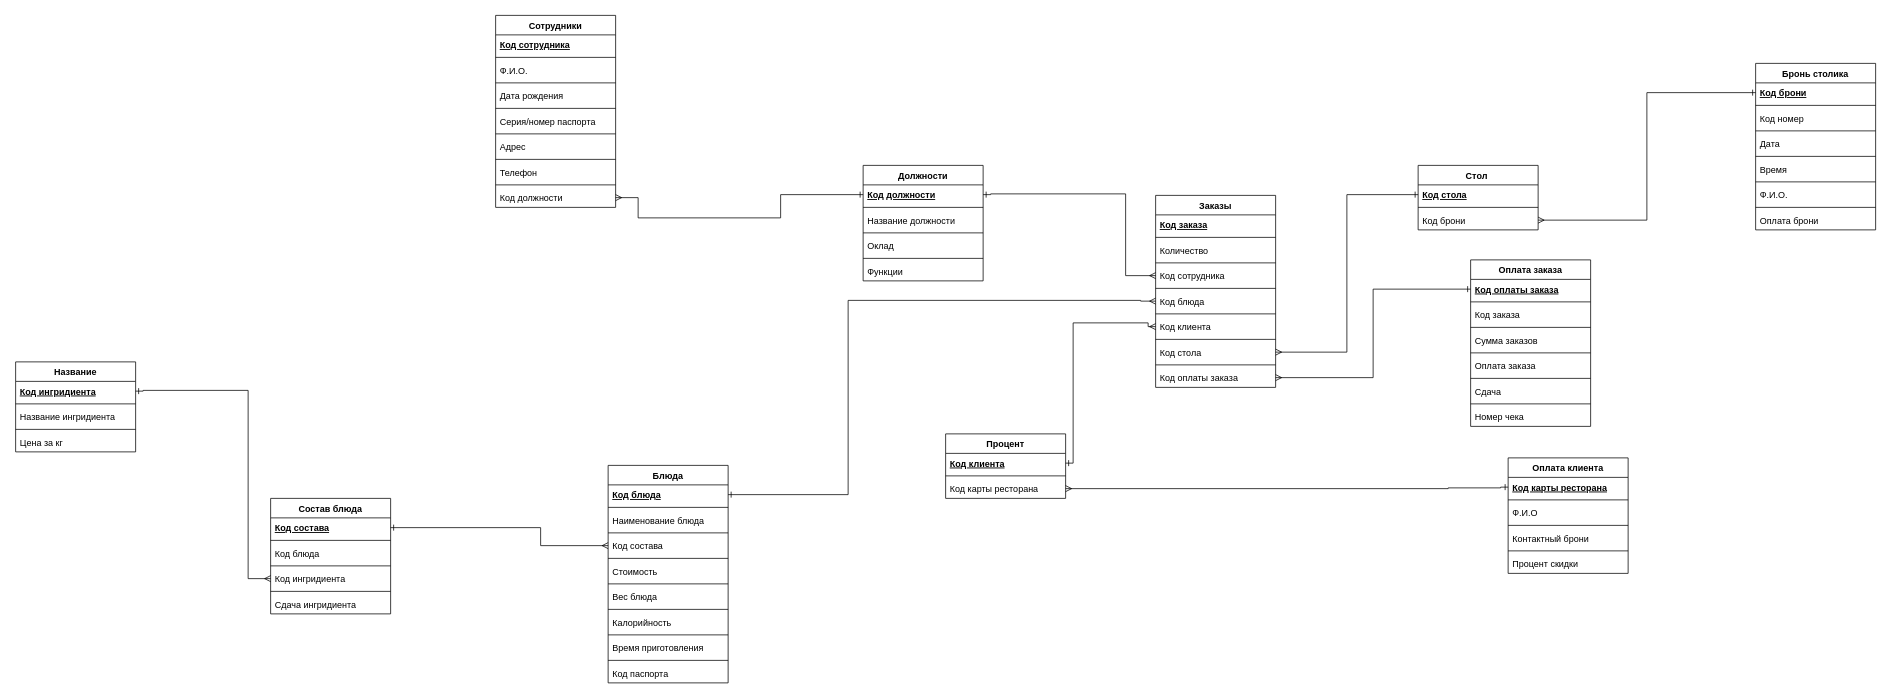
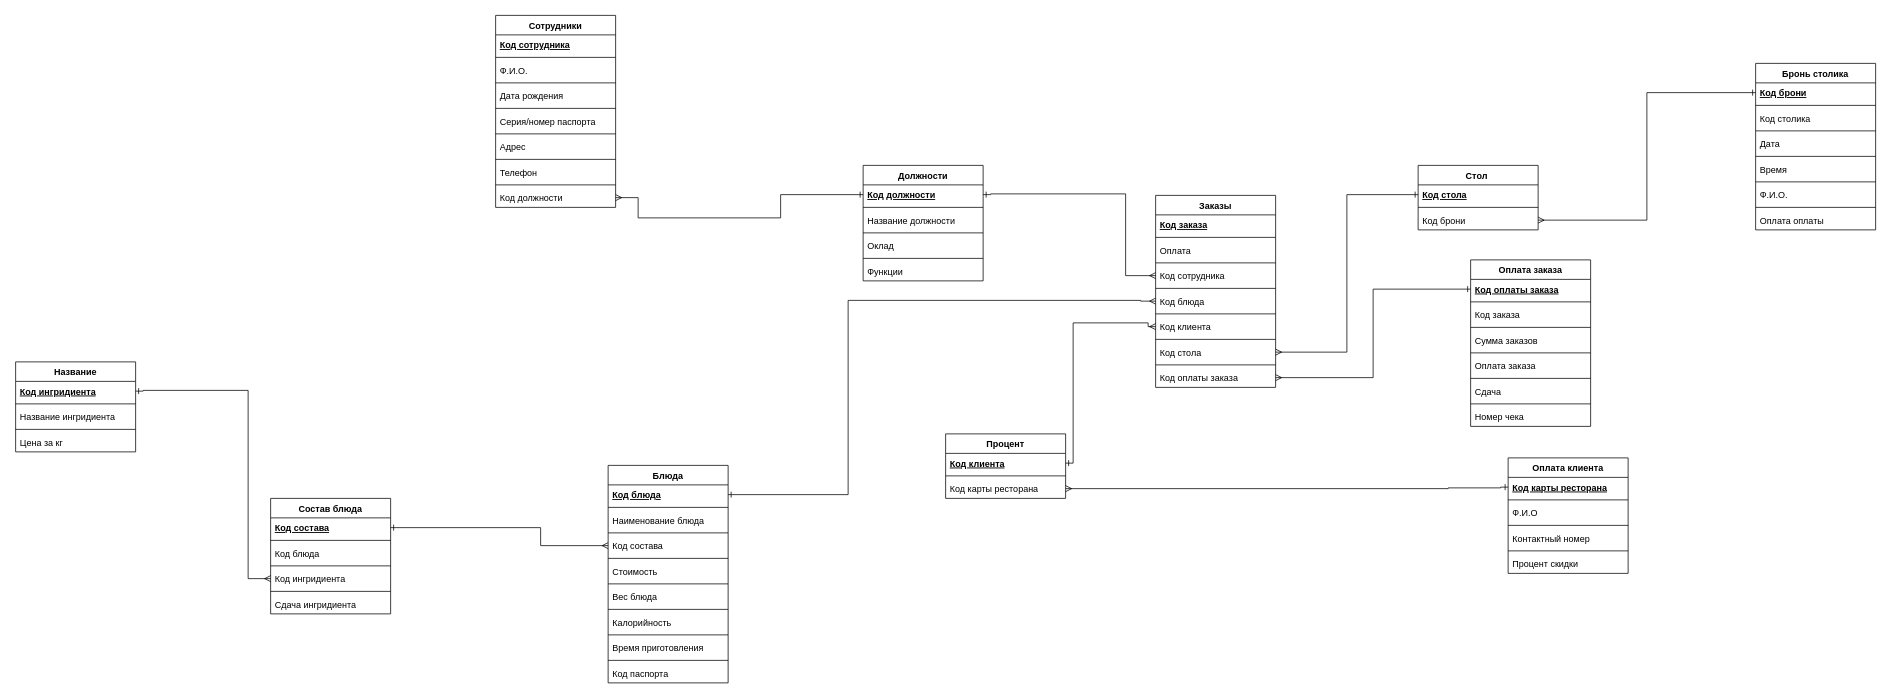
node "Код номер": label "Код номер" -> "Код столика"
node "Оплата брони": label "Оплата брони" -> "Оплата оплаты"
node "Количество": label "Количество" -> "Оплата"
node "Контактный брони": label "Контактный брони" -> "Контактный номер"
